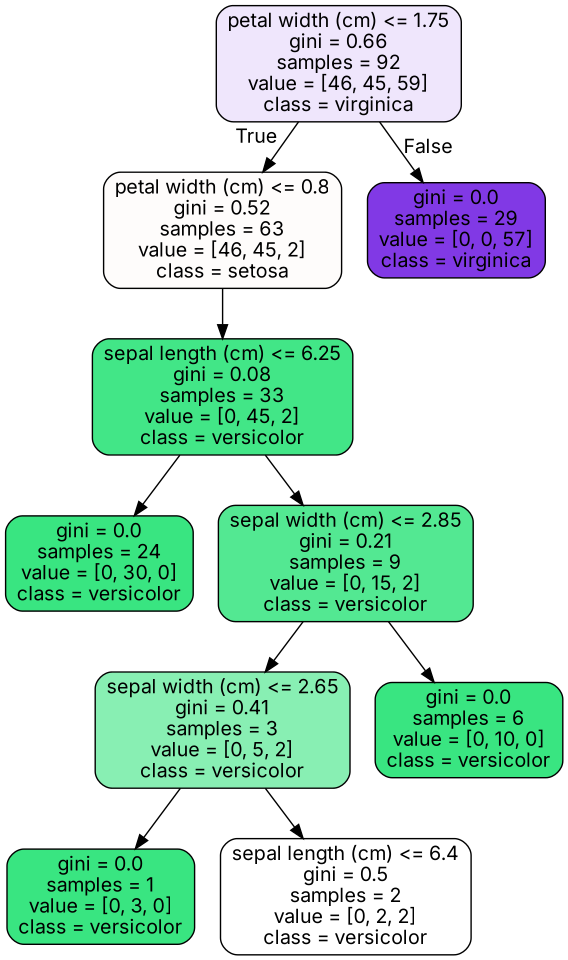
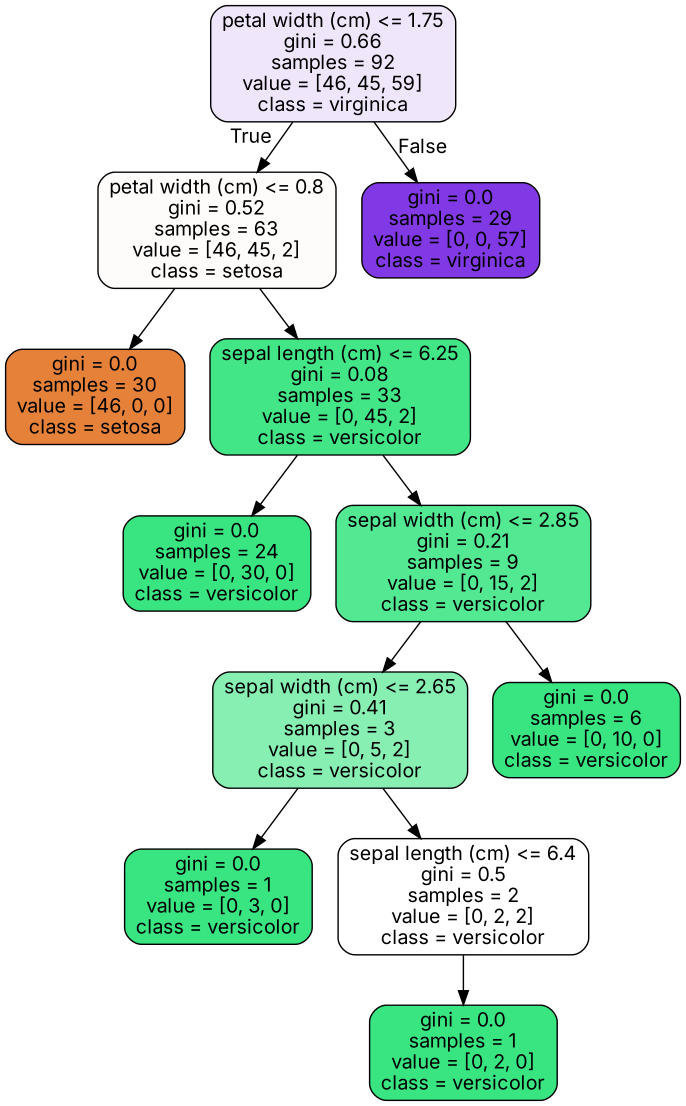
node "gini = 0.0 samples = 30 value = [46, 0, 0] class = setosa": added
node "gini = 0.0 samples = 1 value = [0, 2, 0] class = versicolor": added
